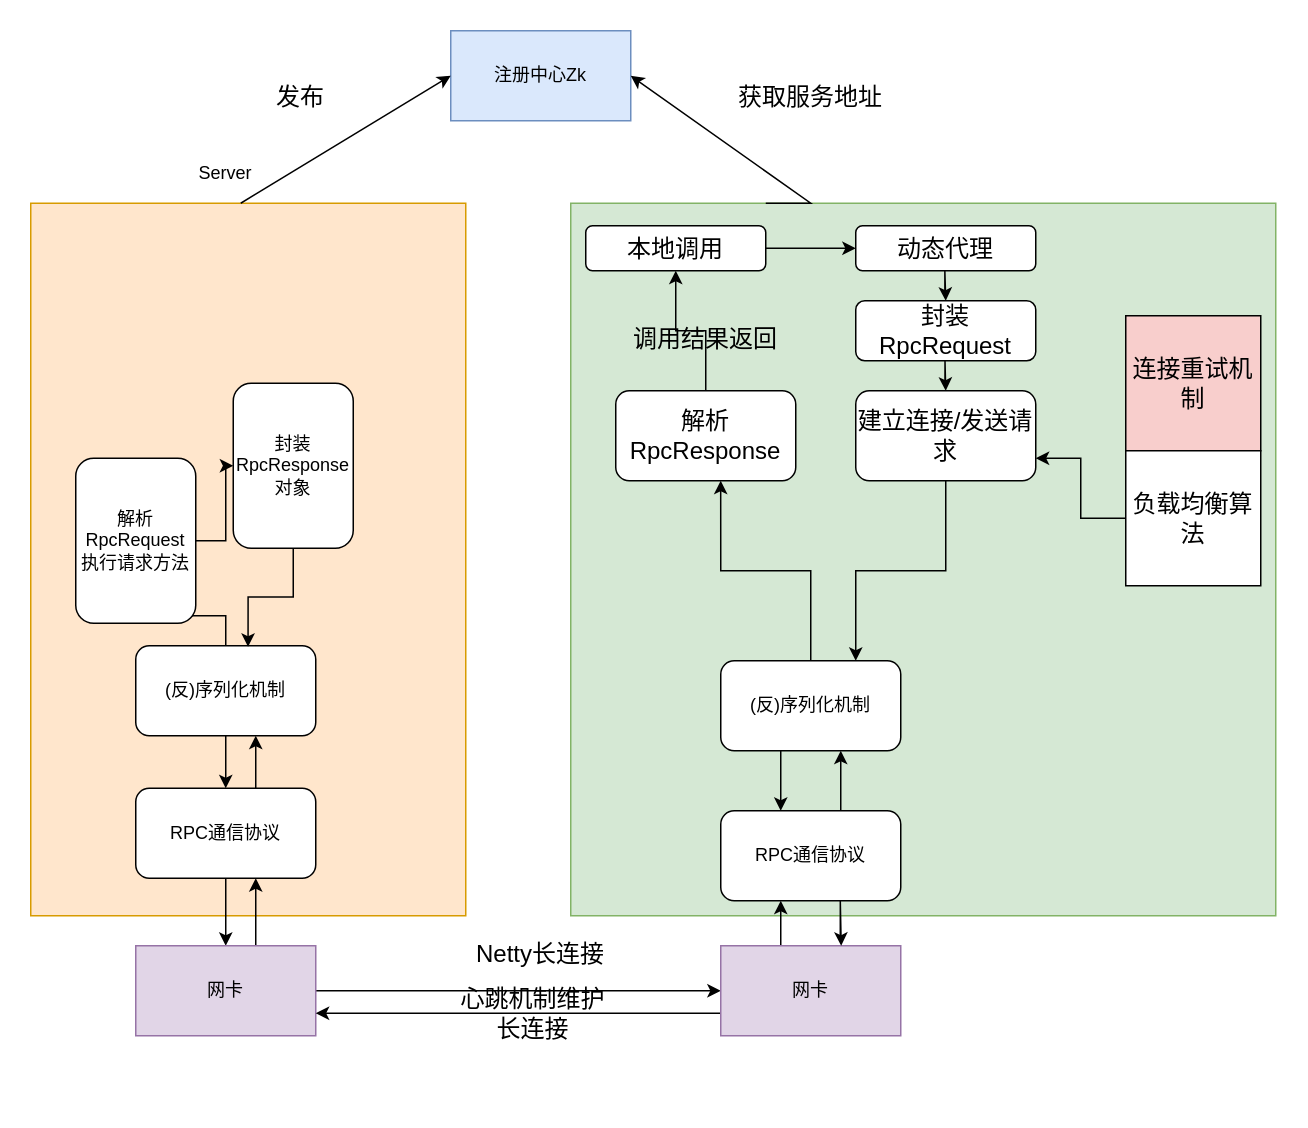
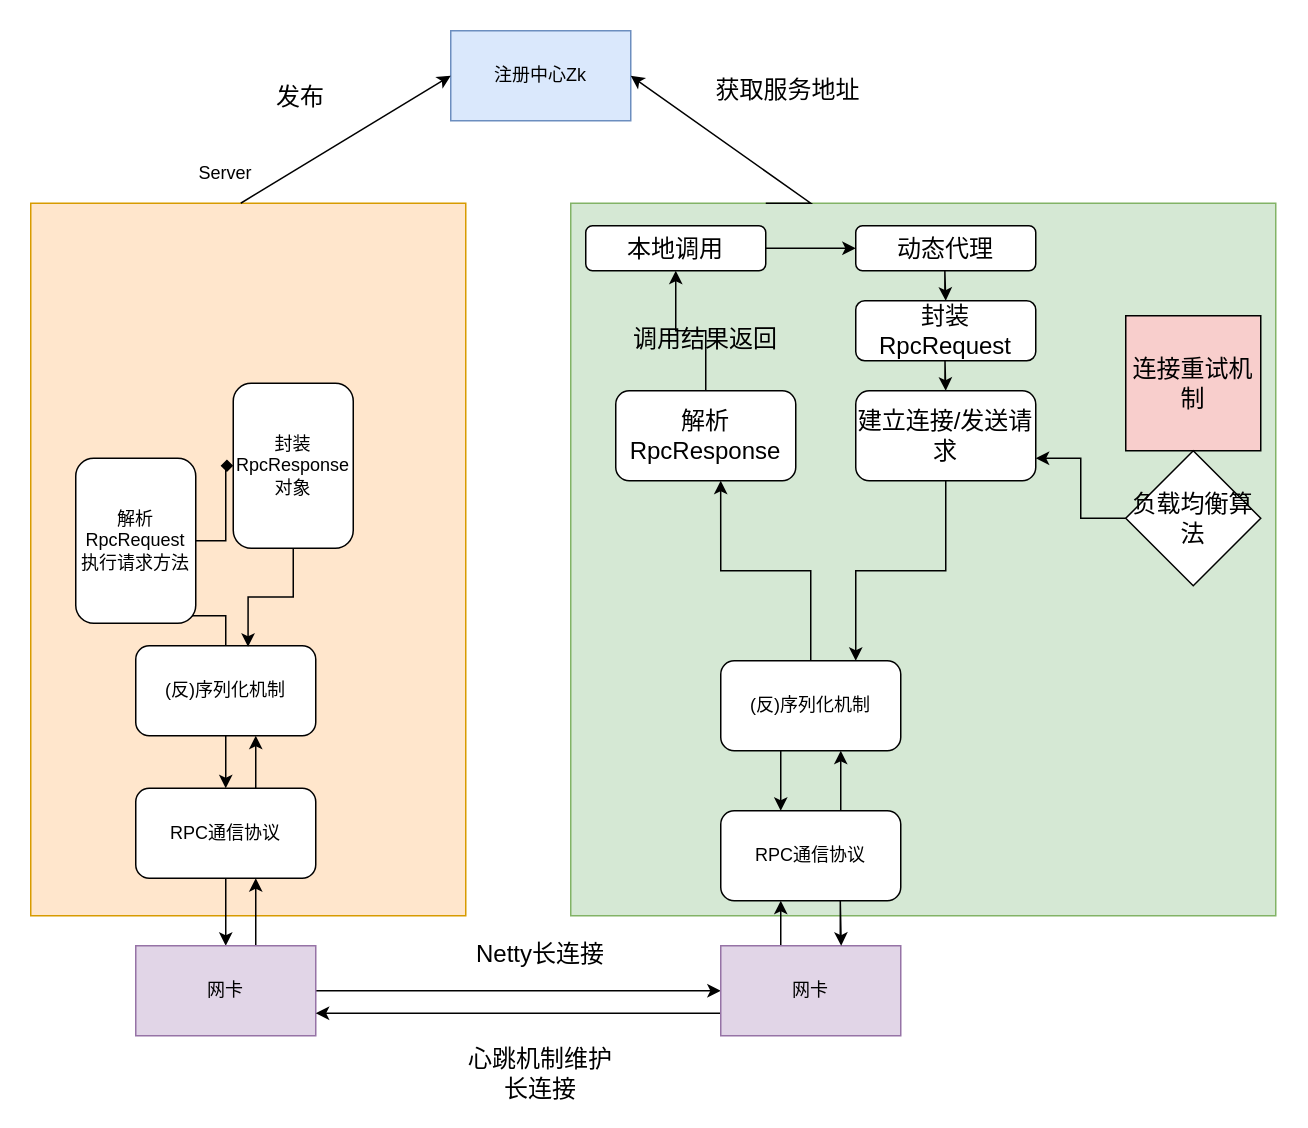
node "获取服务地址": moved (811, 97) -> (788, 89)
edge "解析RpcRequest执行请求方法" -> "封装RpcResponse对象": arrowhead classic -> diamond
node "负载均衡算法": shape rectangle -> diamond
node "心跳机制维护长连接": moved (533, 1013) -> (541, 1073)
